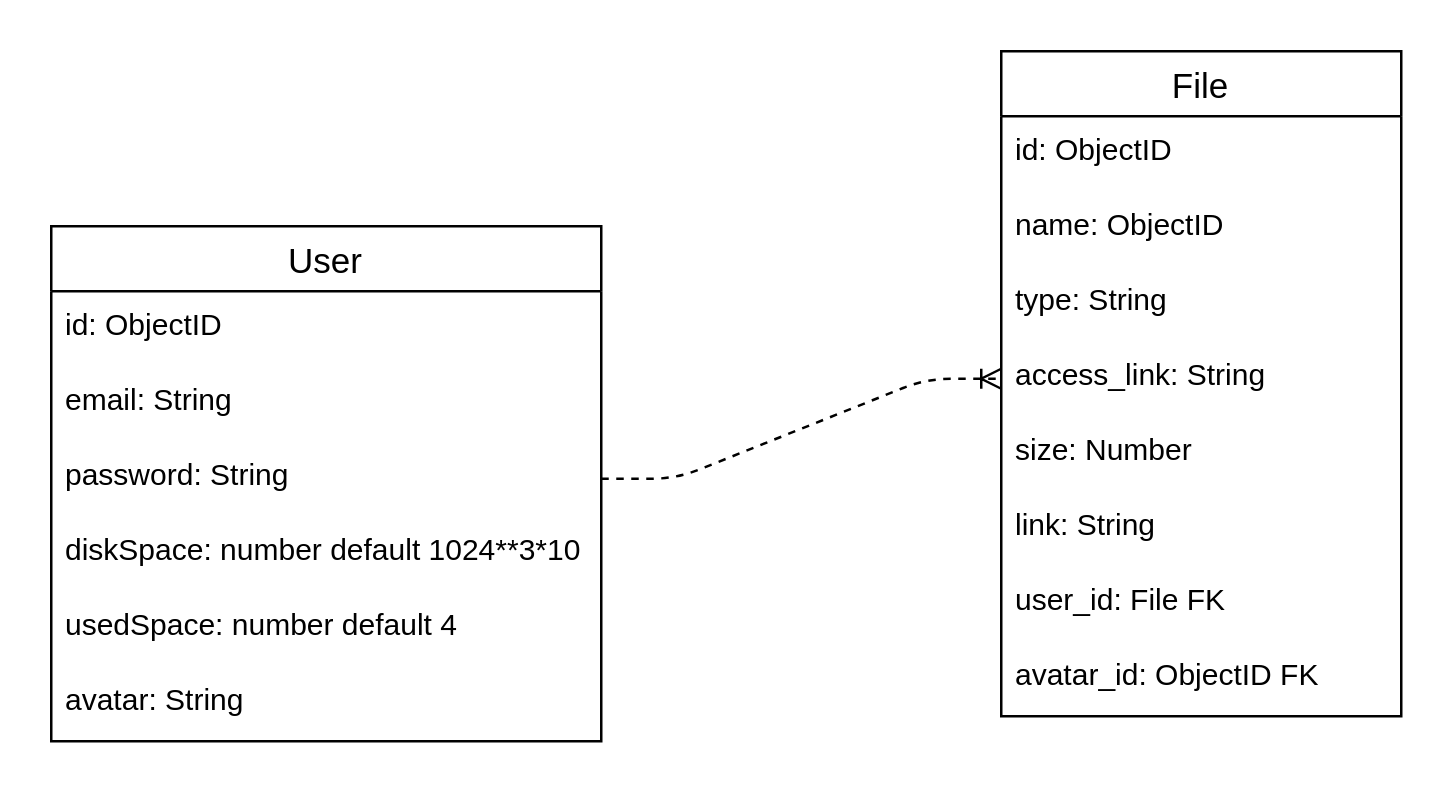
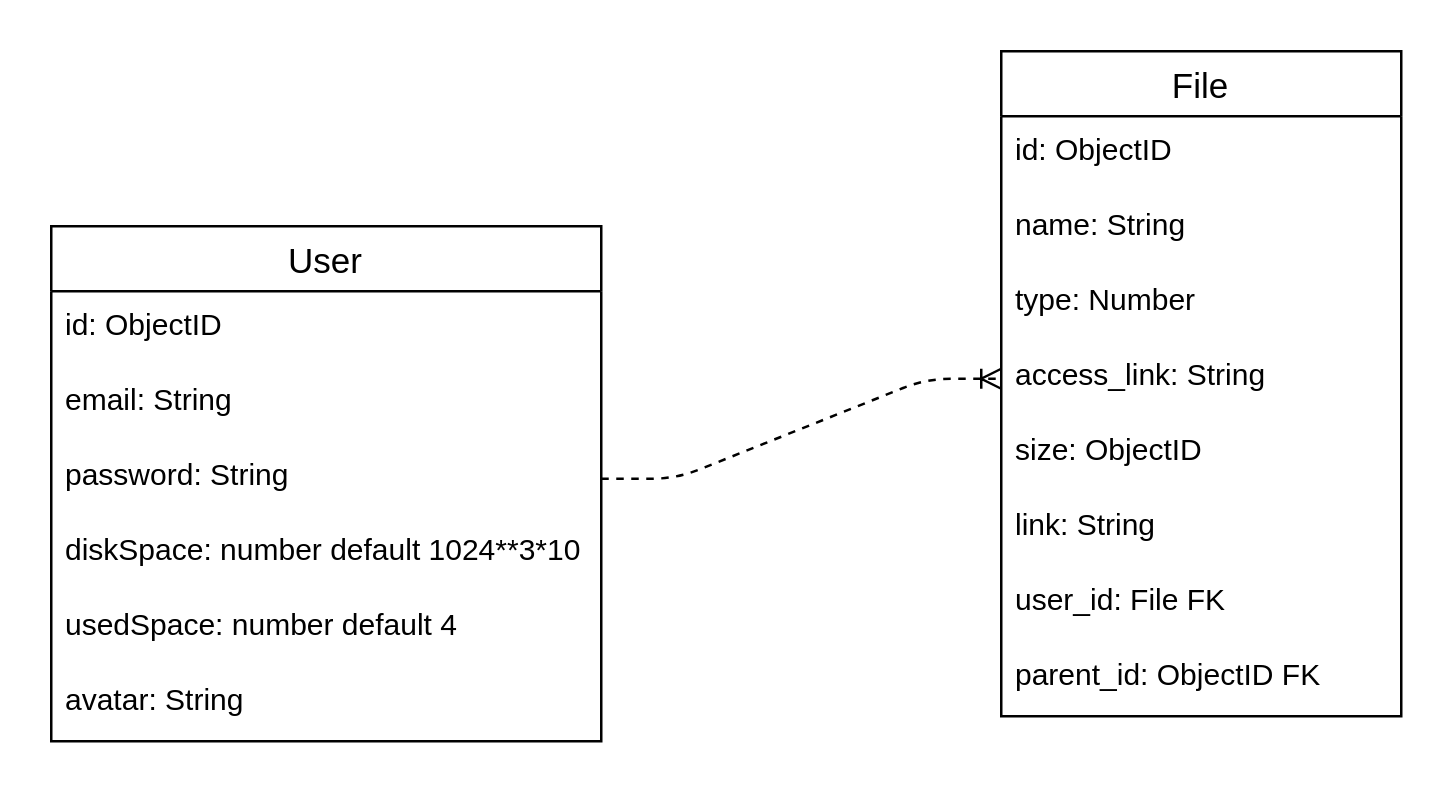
node "name: ObjectID": label "name: ObjectID" -> "name: String"
node "type: String": label "type: String" -> "type: Number"
node "size: Number": label "size: Number" -> "size: ObjectID"
node "avatar_id: ObjectID FK": label "avatar_id: ObjectID FK" -> "parent_id: ObjectID FK"
